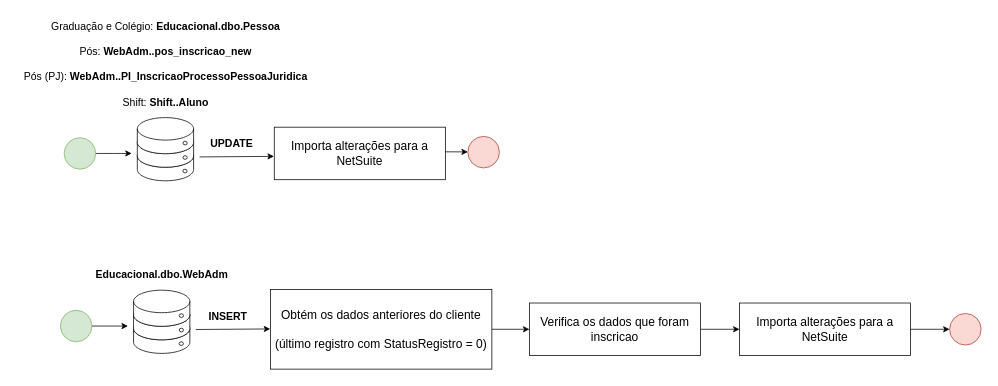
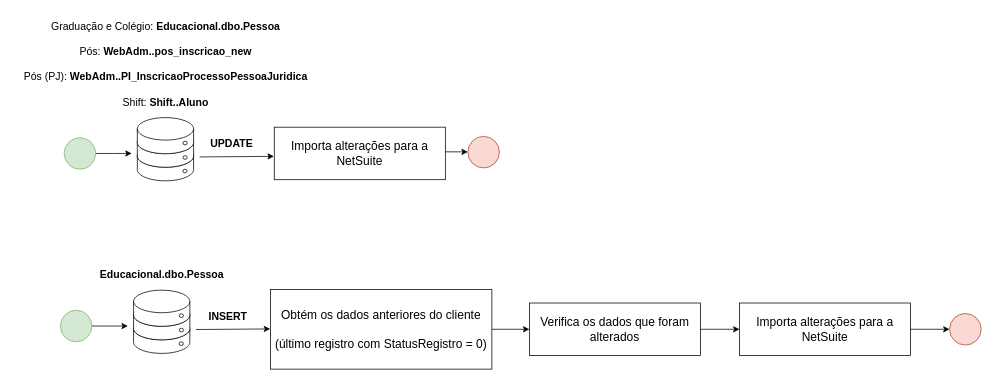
node "Educacional.dbo.WebAdm": label "Educacional.dbo.WebAdm" -> "Educacional.dbo.Pessoa"
node "Verifica os dados que foram inscricao": label "Verifica os dados que foram inscricao" -> "Verifica os dados que foram alterados"
